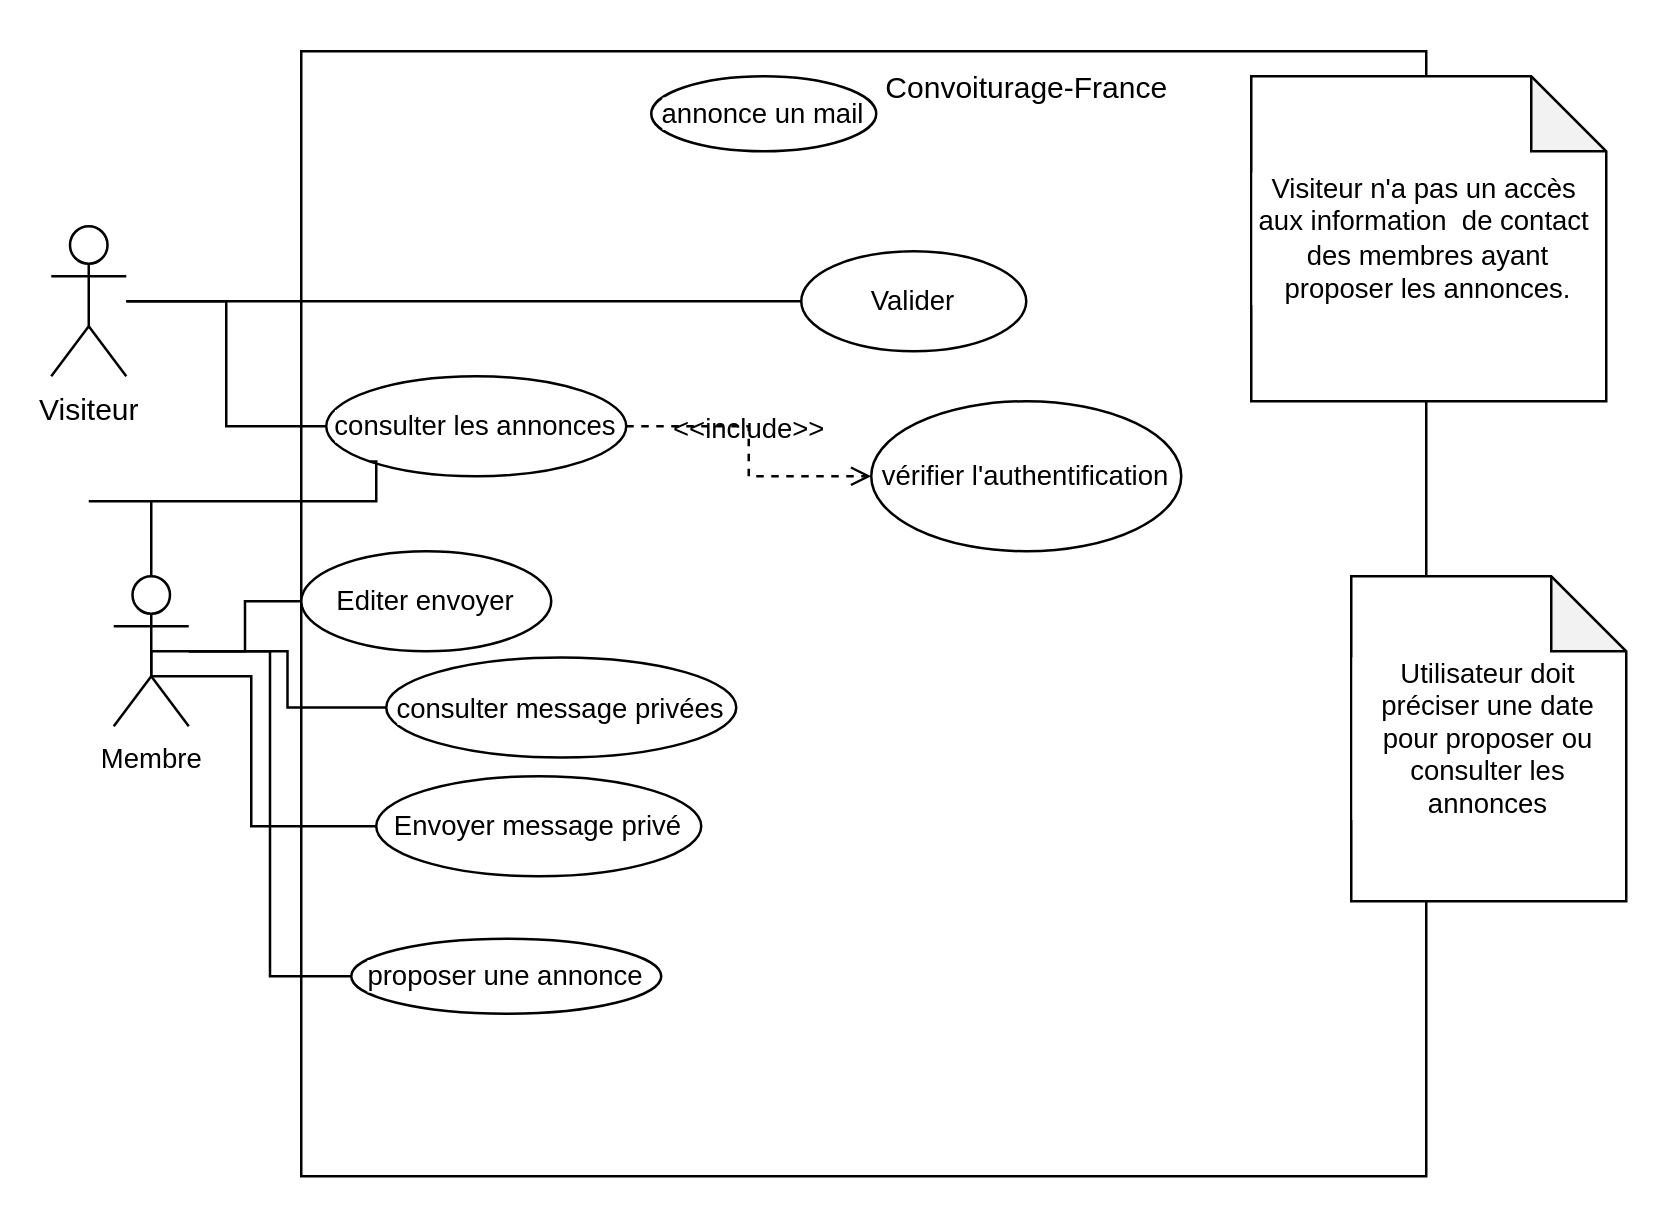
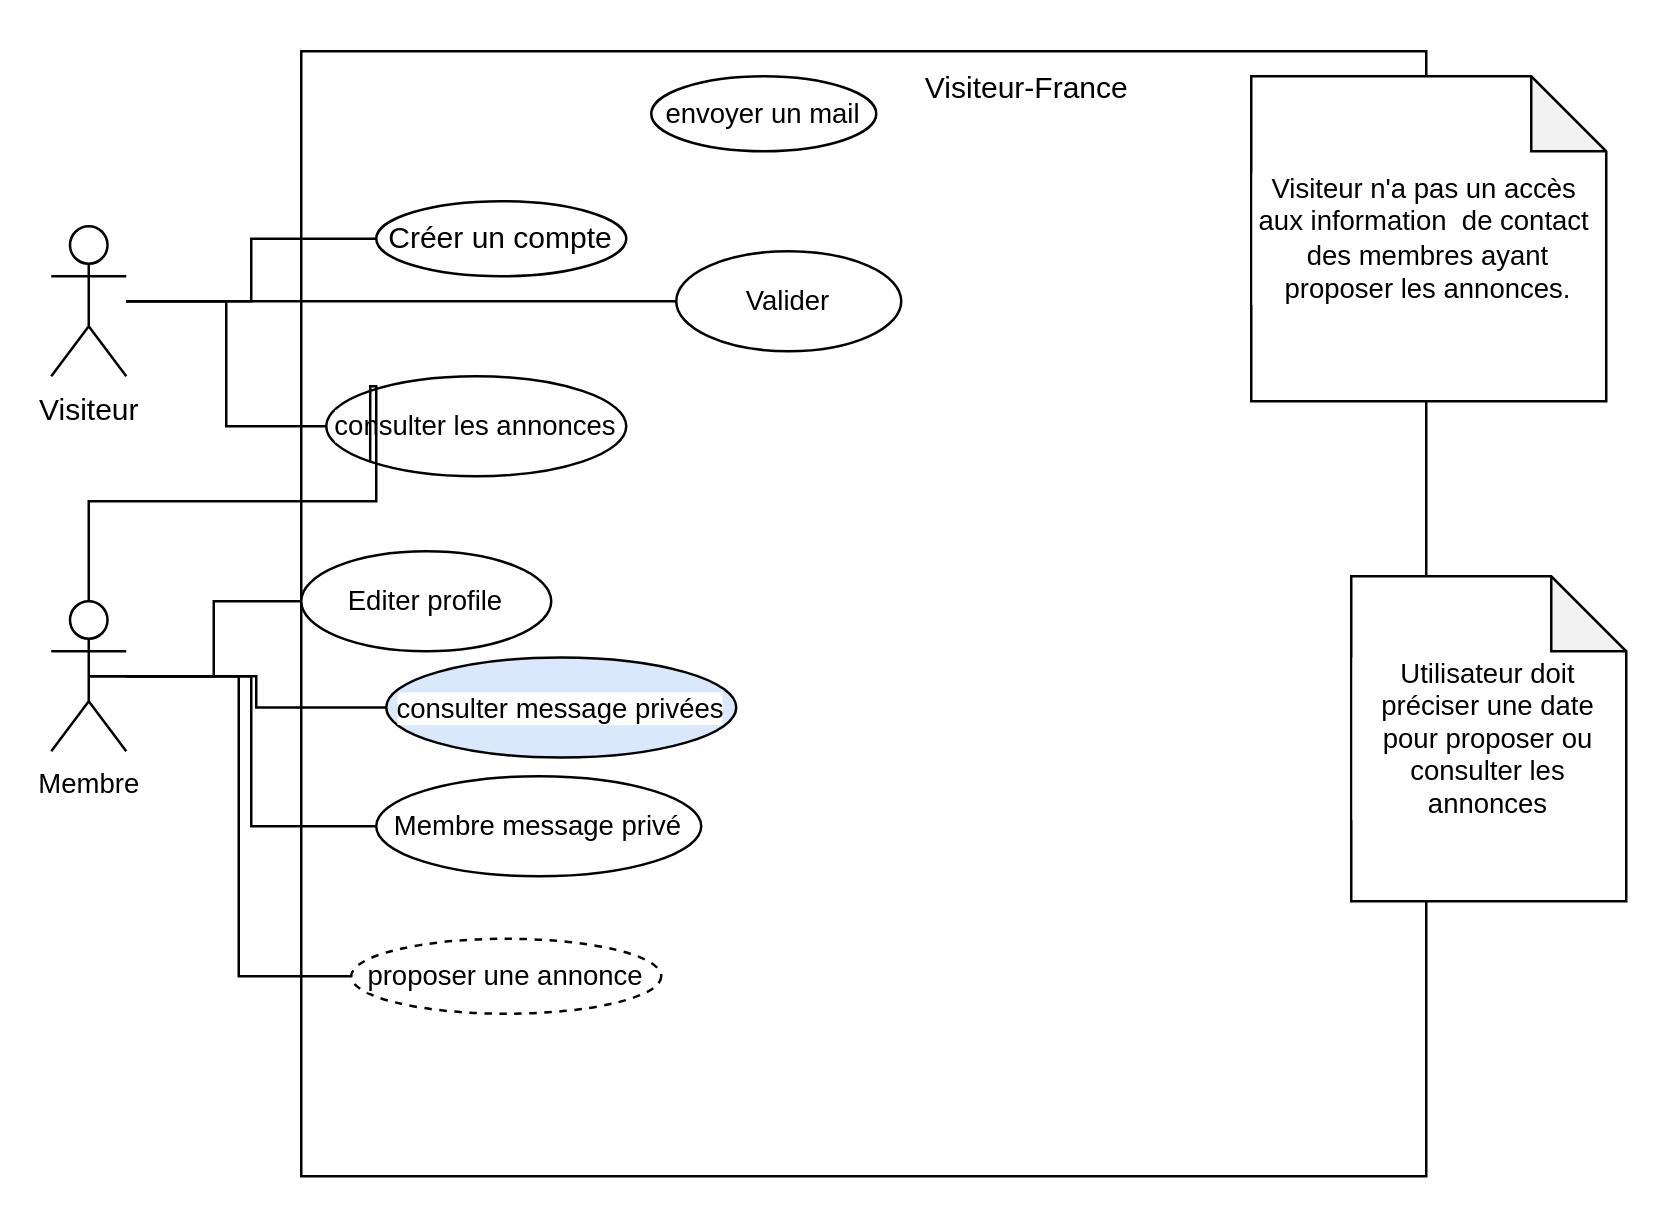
node "Convoiturage-France": label "Convoiturage-France" -> "Visiteur-France"
node "annonce un mail": label "annonce un mail" -> "envoyer un mail"
edge "Créer un compte" -- "Visiteur": added
node "Créer un compte": added
node "Valider": moved (914, 301) -> (789, 301)
edge "consulter les annonces" -> "vérifier l'authentification": removed, label "<<include>>"
node "vérifier l'authentification": removed
node "Editer envoyer": label "Editer envoyer" -> "Editer profile"
node "Membre": moved (151, 651) -> (89, 676)
node "consulter message privées": fillcolor #ffffff -> #dae8fc
node "Envoyer message privé": label "Envoyer message privé" -> "Membre message privé"
node "proposer une annonce": style solid -> dashed
